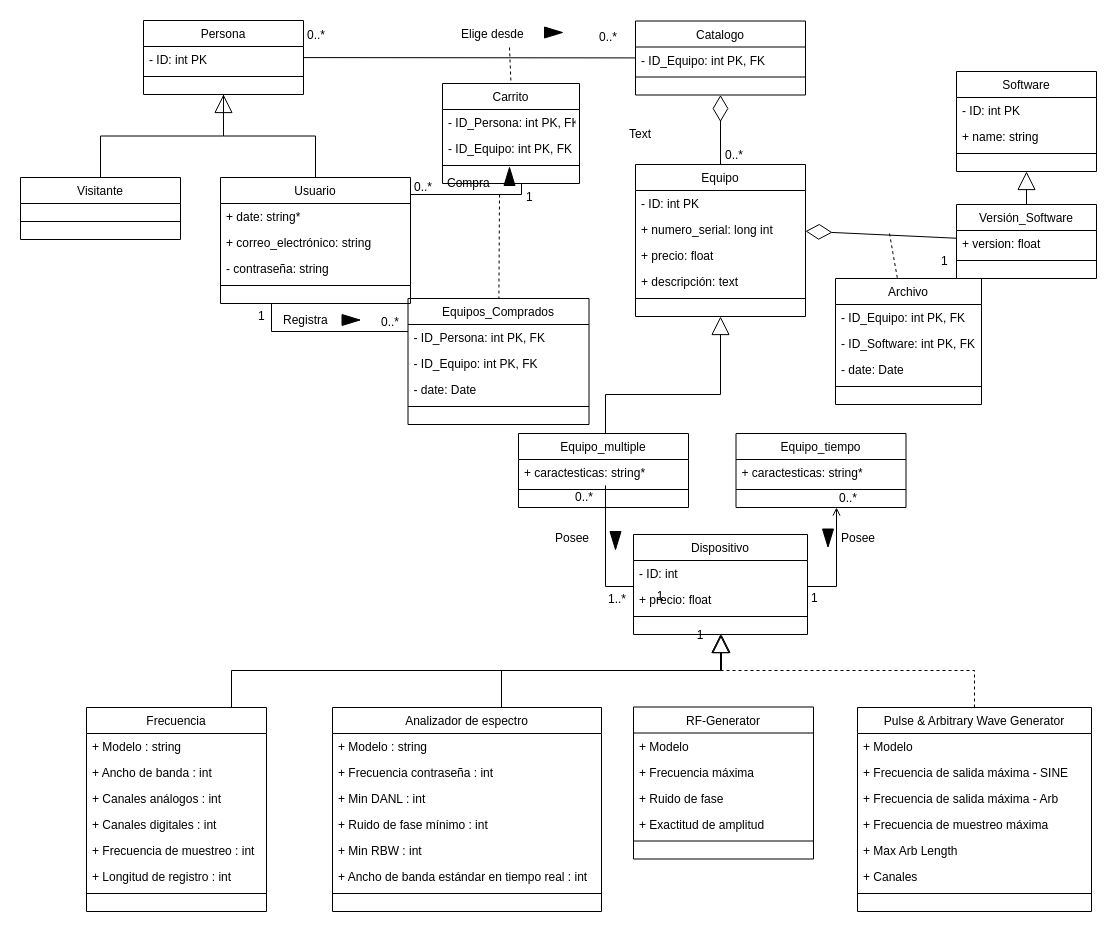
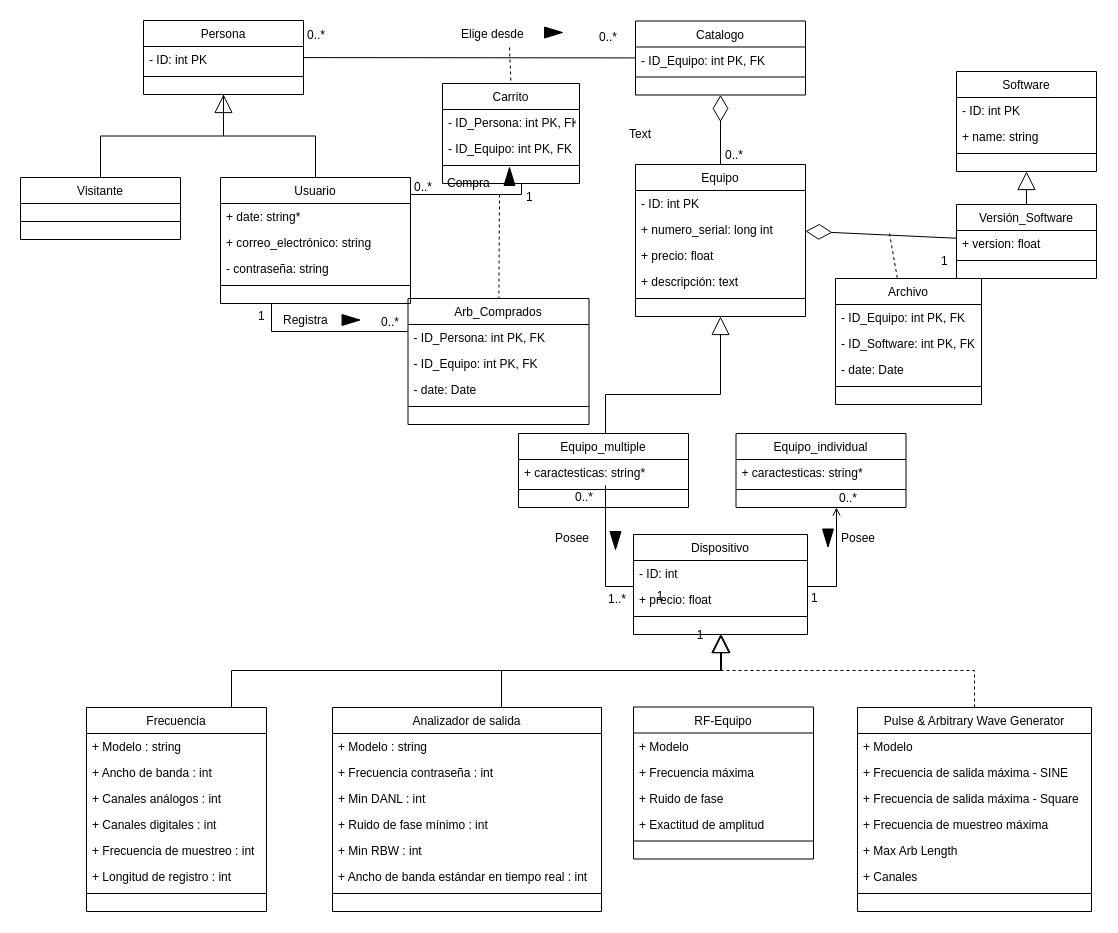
node "Equipos_Comprados": label "Equipos_Comprados" -> "Arb_Comprados"
node "Equipo_tiempo": label "Equipo_tiempo" -> "Equipo_individual"
node "Analizador de espectro": label "Analizador de espectro" -> "Analizador de salida"
node "RF-Generator": label "RF-Generator" -> "RF-Equipo"
node "+ Frecuencia de salida máxima - Arb": label "+ Frecuencia de salida máxima - Arb" -> "+ Frecuencia de salida máxima - Square"
